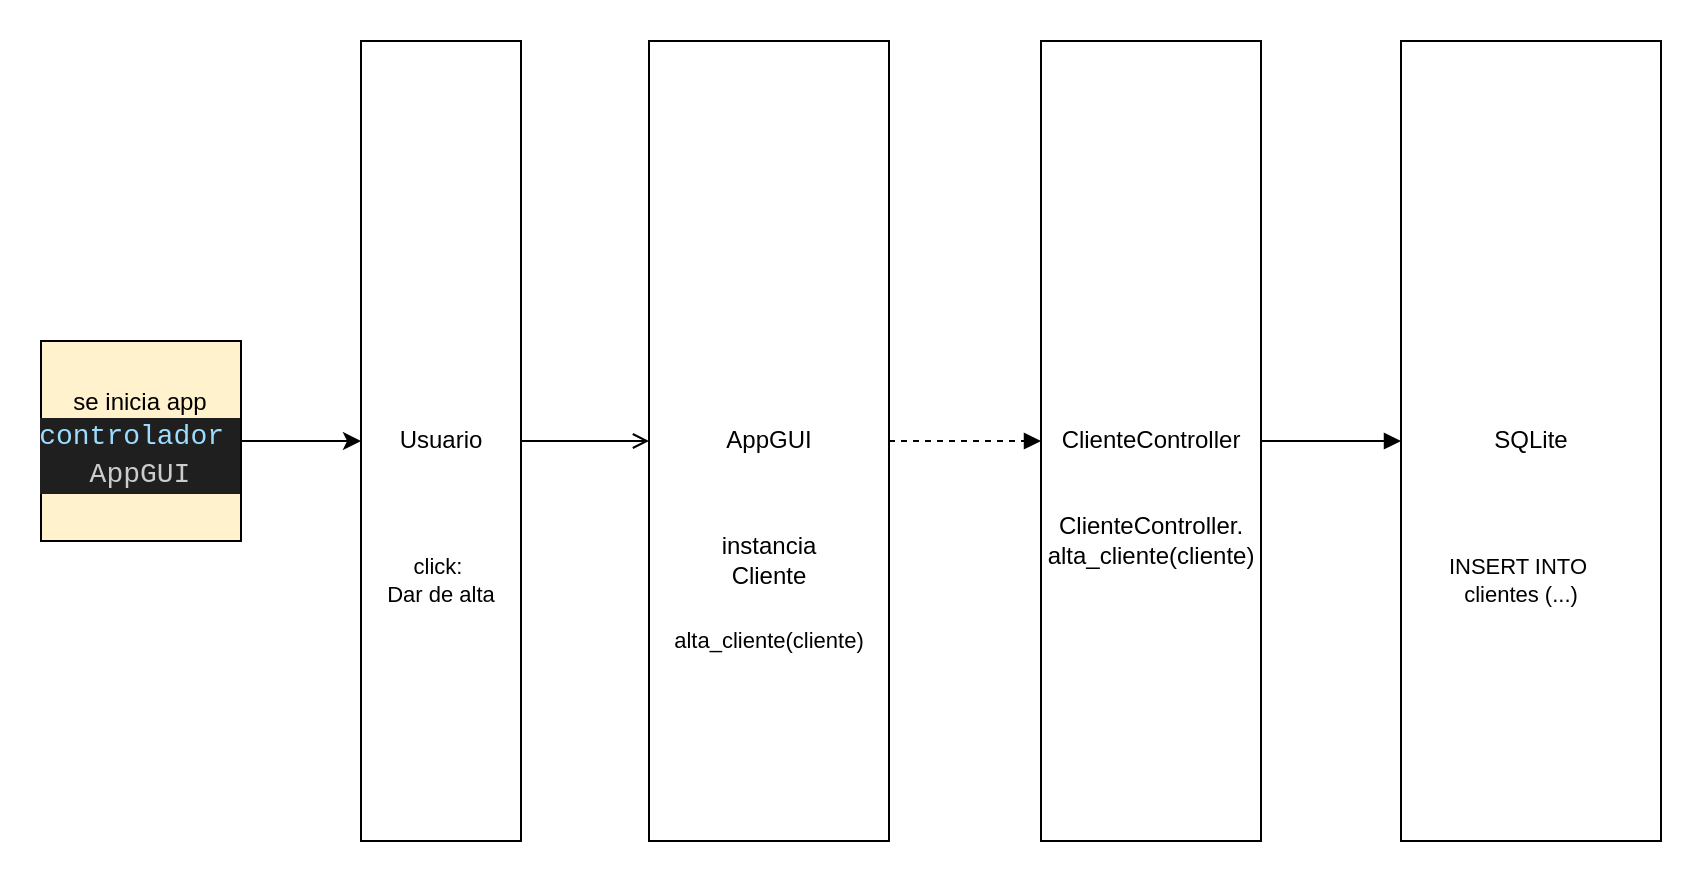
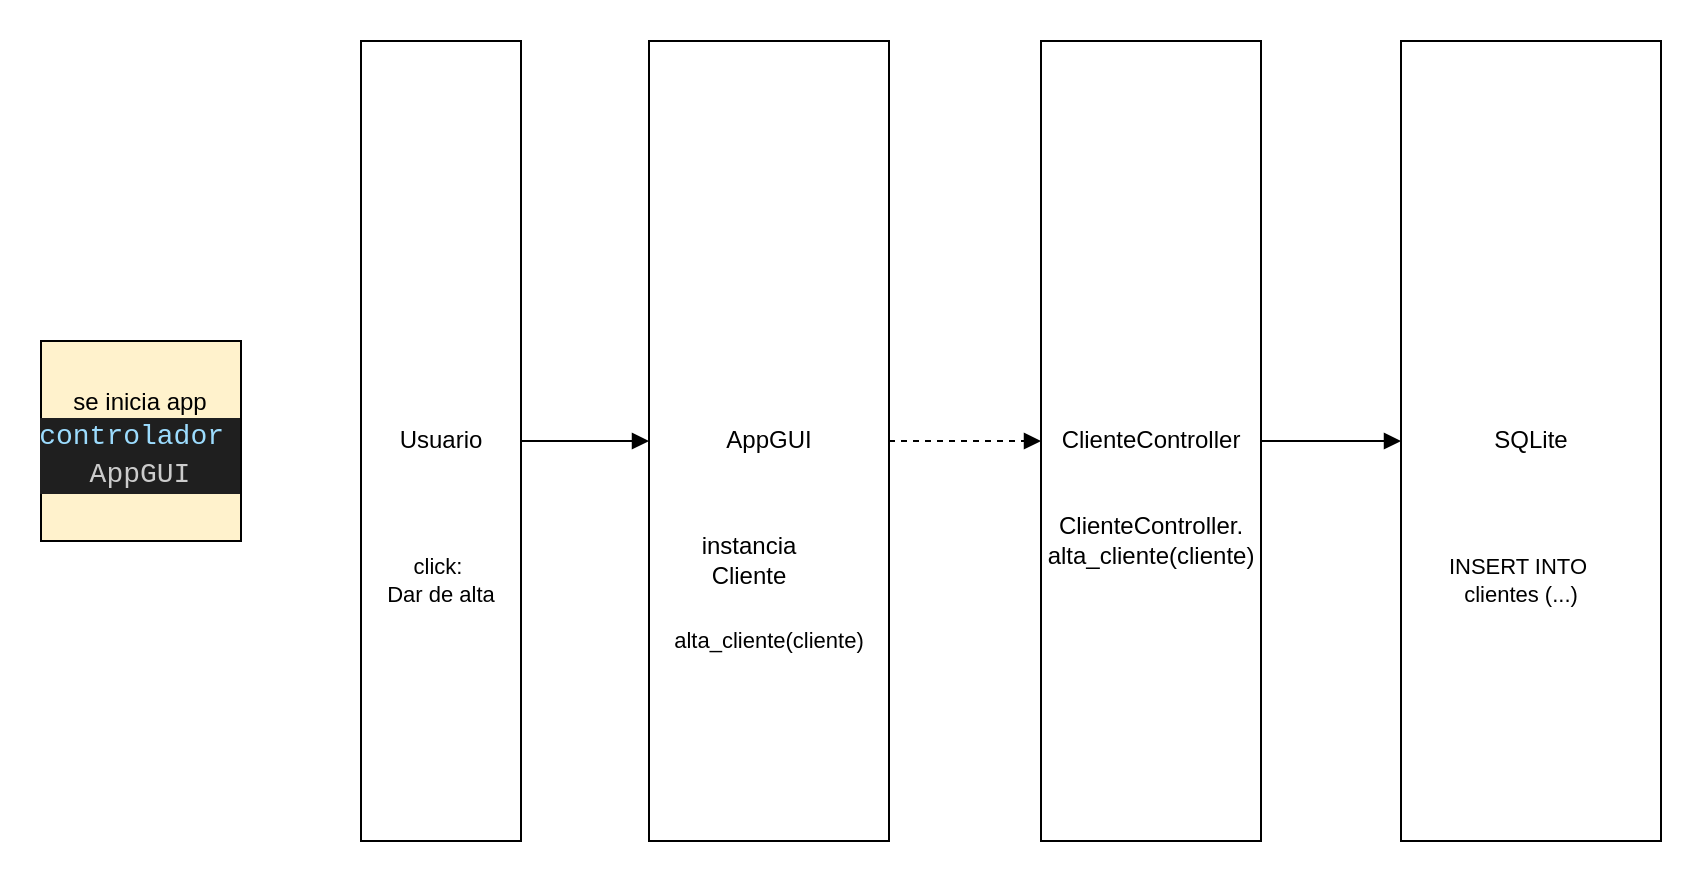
edge "se inicia app controlador AppGUI" -> "Usuario": removed
edge "Usuario" -> "AppGUI": arrowhead open -> block
node "instancia Cliente": moved (769, 561) -> (749, 561)
